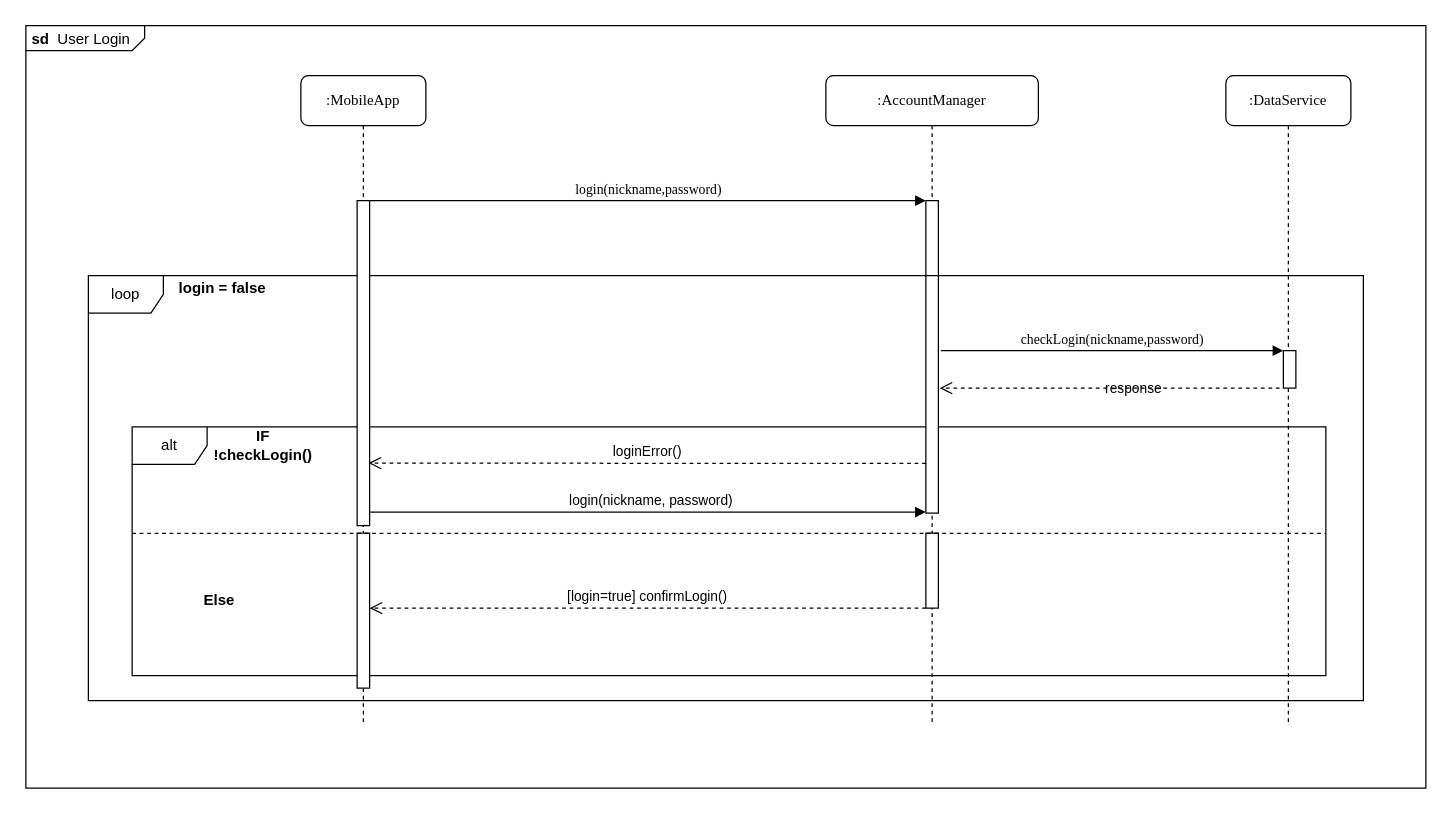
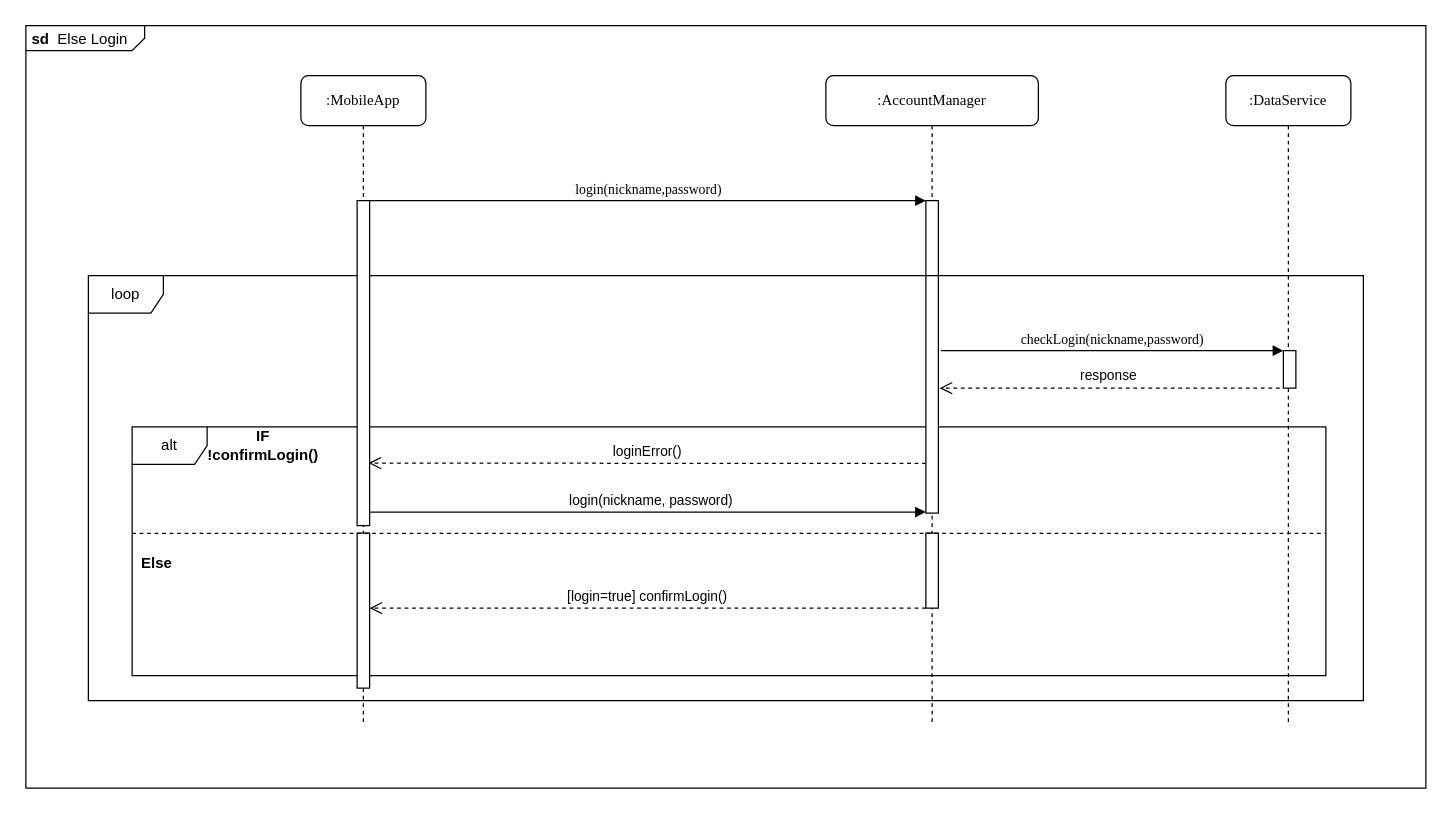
node "sd User Login": label "sd User Login" -> "sd Else Login"
node "login = false": removed
node "response": moved (1133, 388) -> (1108, 376)
node "IF !checkLogin()": label "IF !checkLogin()" -> "IF !confirmLogin()"
node "Else": moved (219, 601) -> (157, 563)
